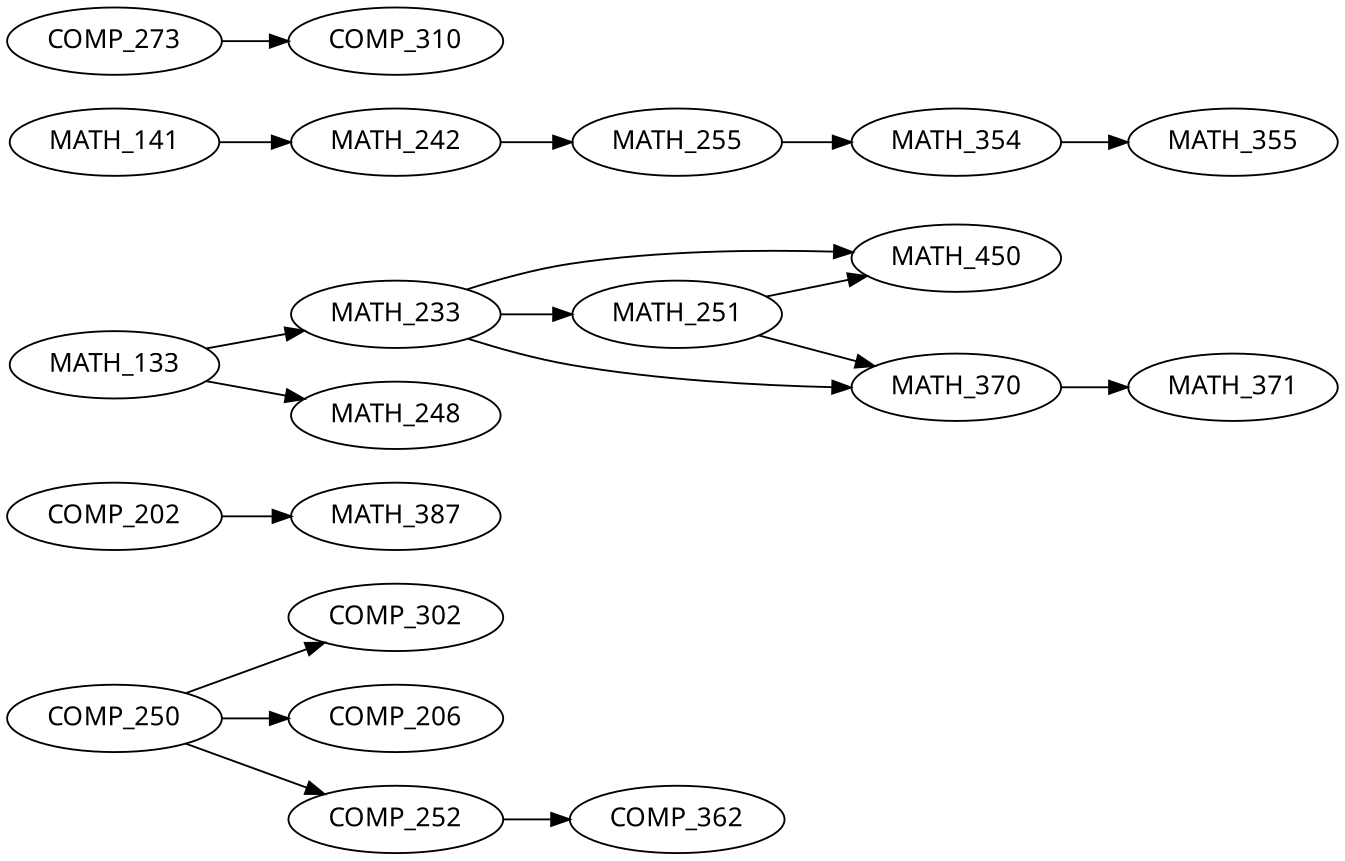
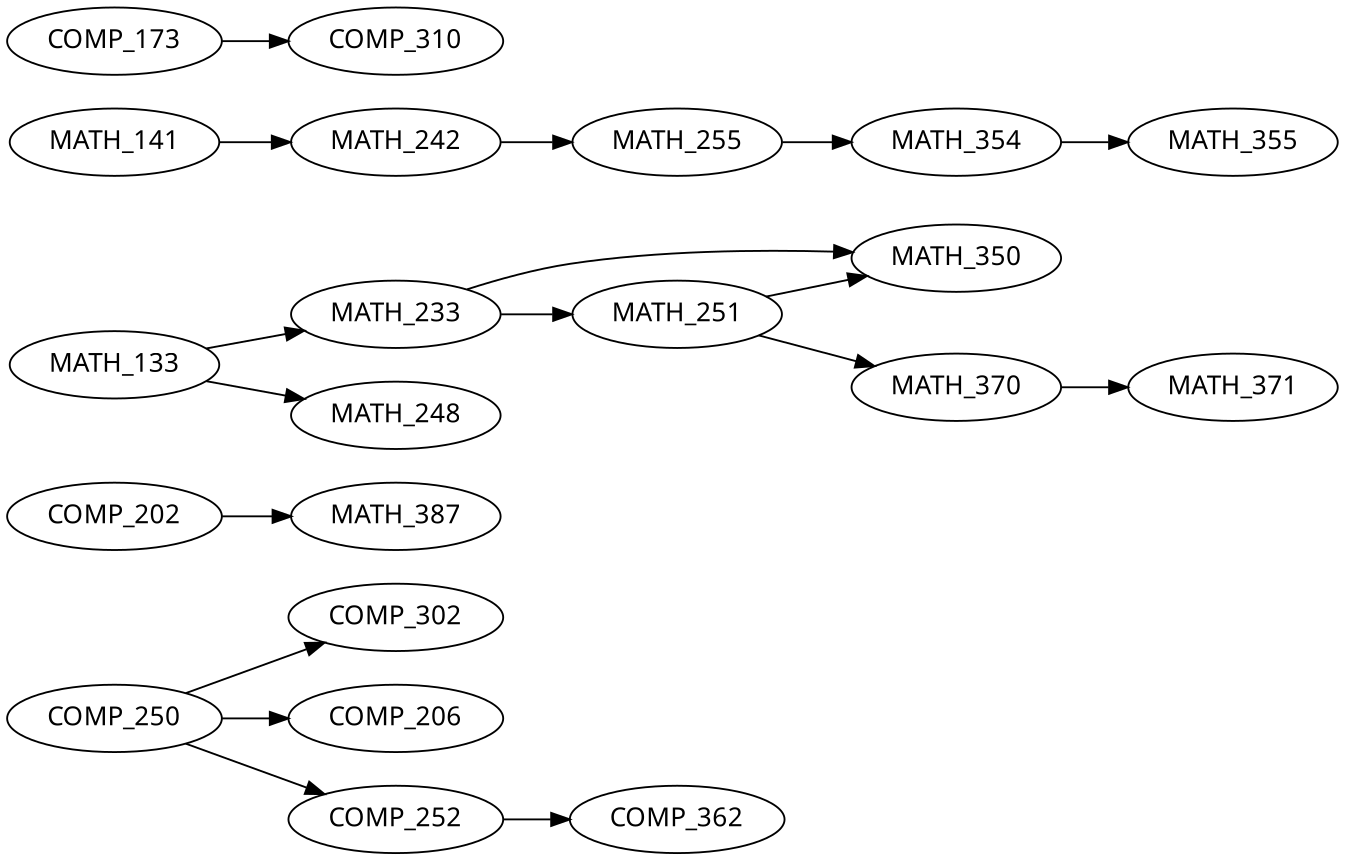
node "COMP_273": label "COMP_273" -> "COMP_173"
node "MATH_450": label "MATH_450" -> "MATH_350"
edge "MATH_233" -> "MATH_370": removed
